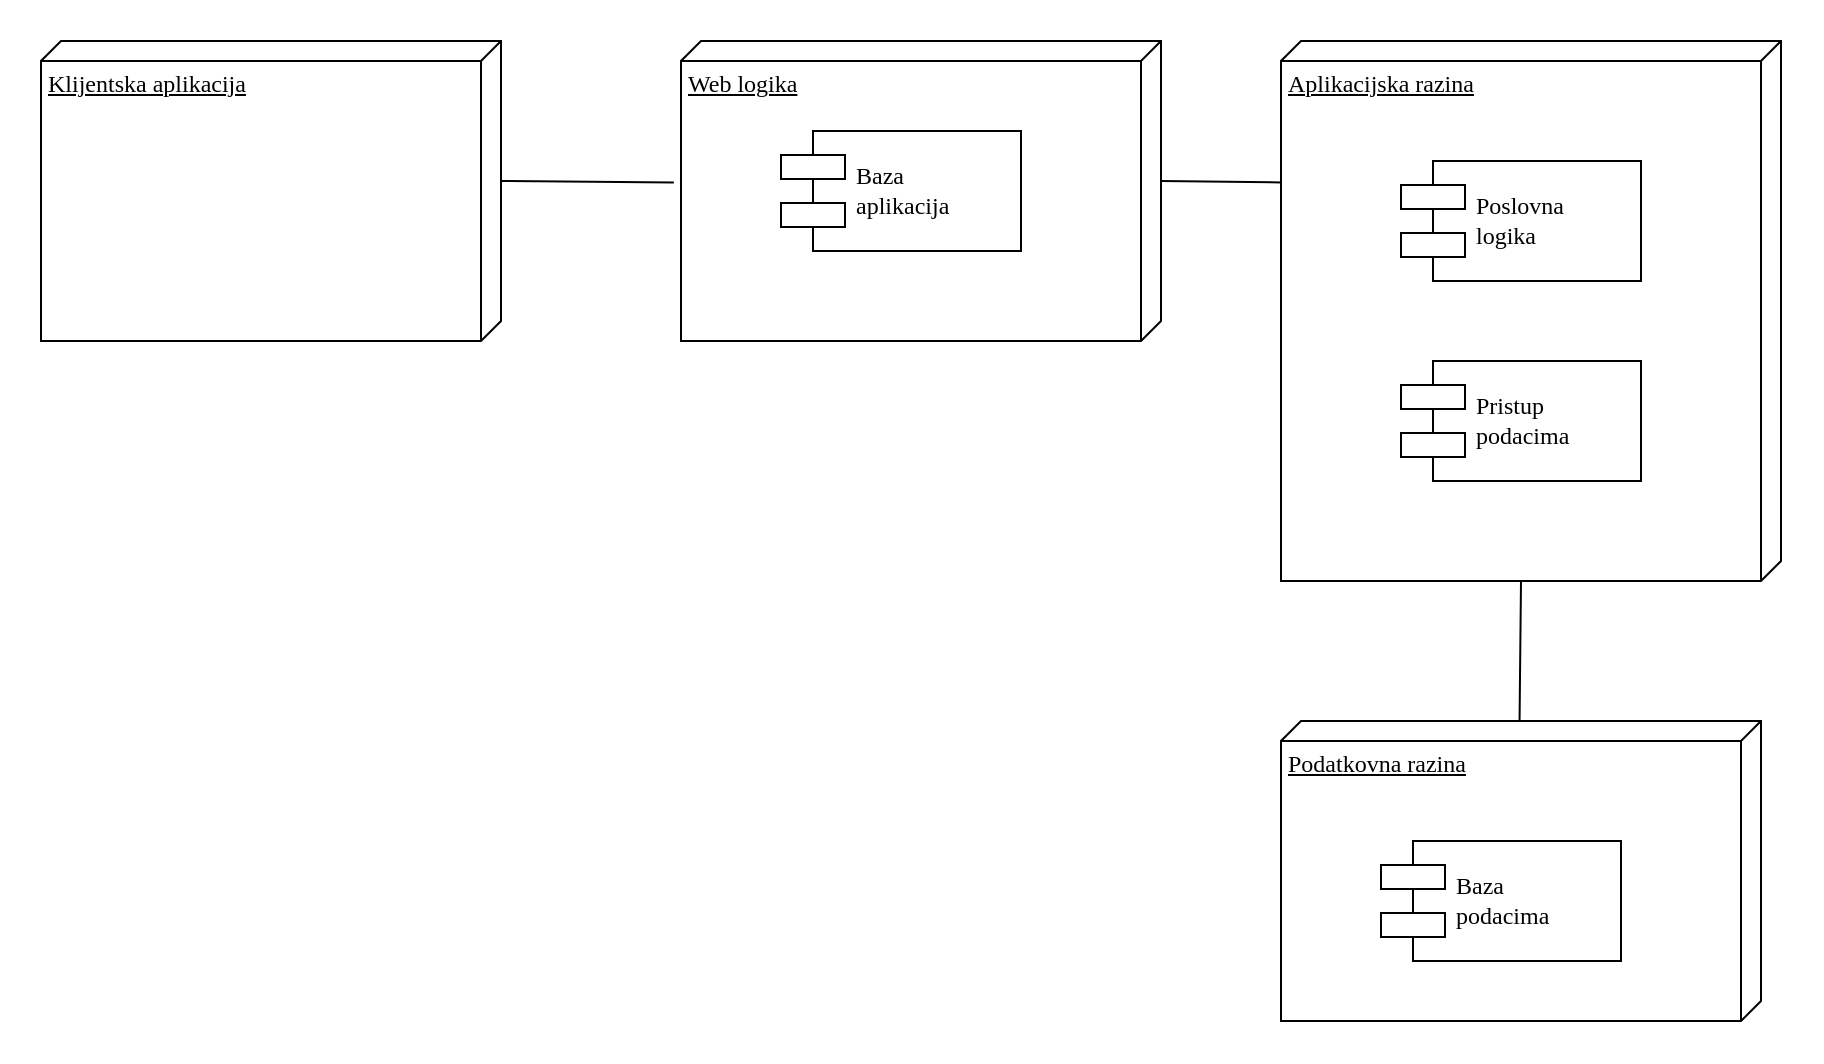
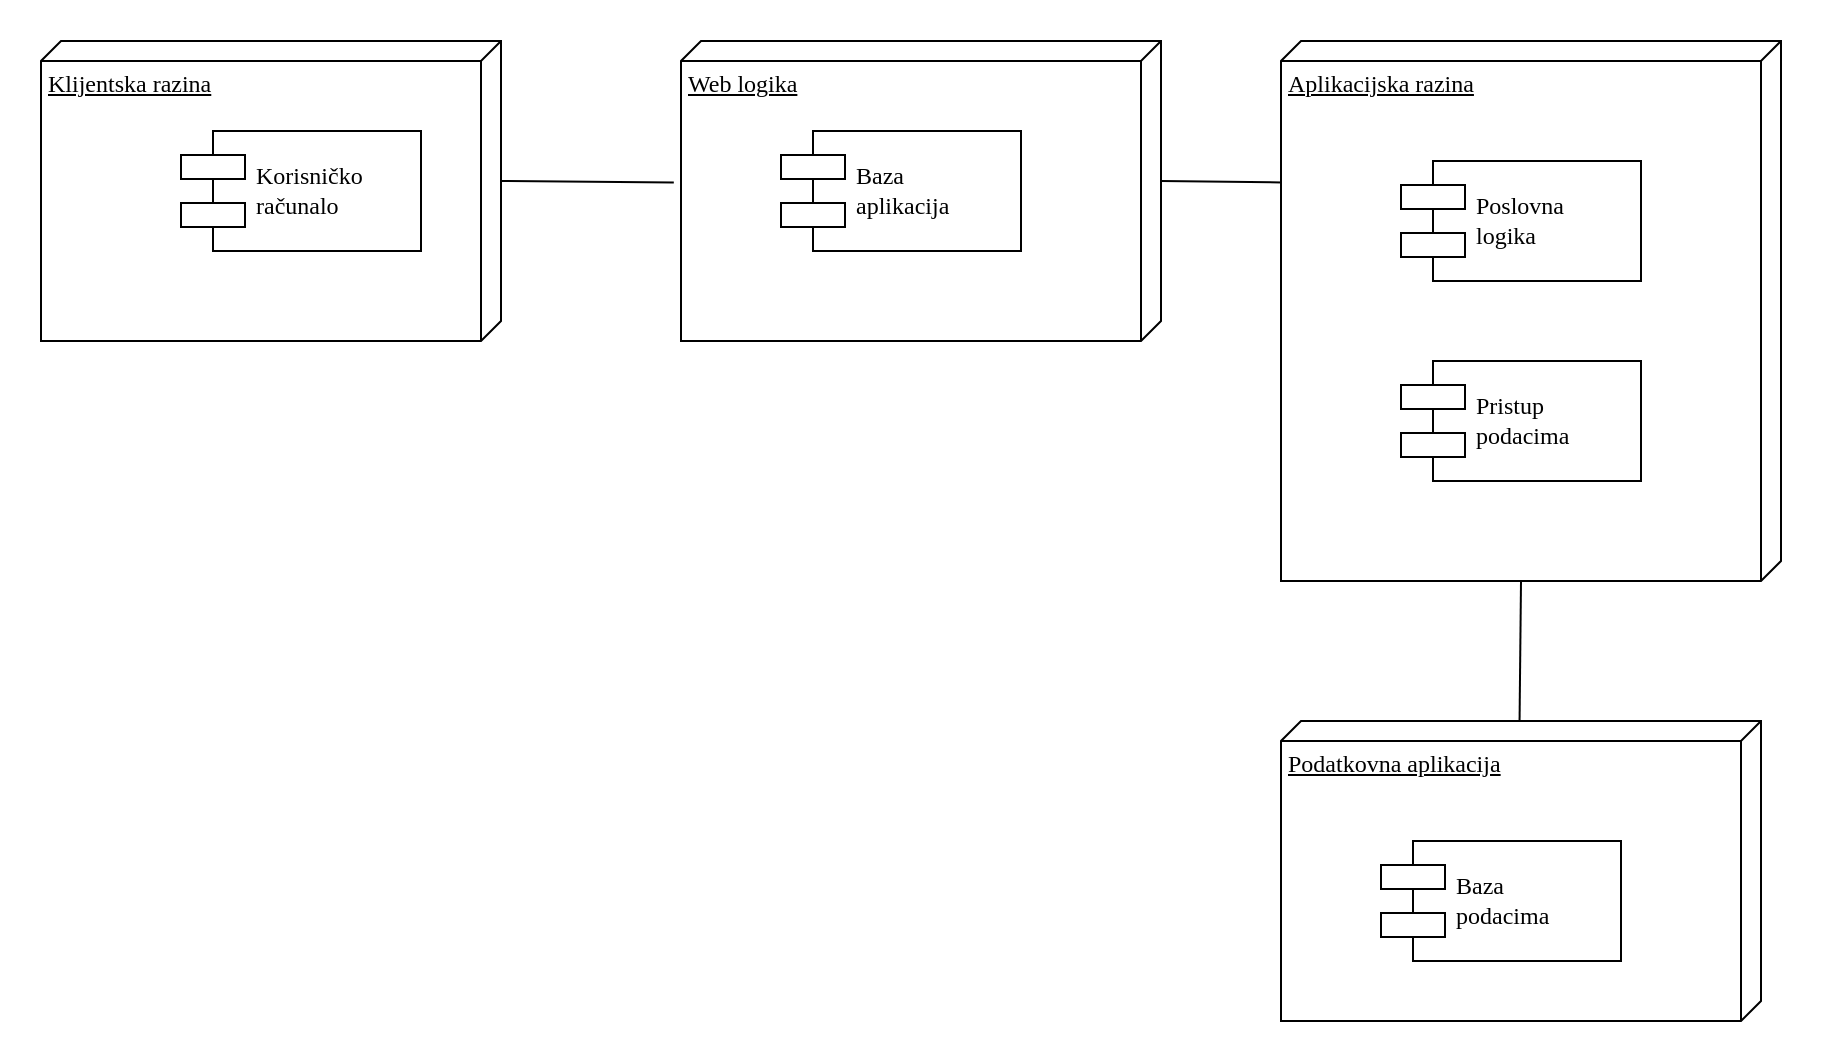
node "Klijentska aplikacija": label "Klijentska aplikacija" -> "Klijentska razina"
node "Korisničko računalo": added
node "Podatkovna razina": label "Podatkovna razina" -> "Podatkovna aplikacija"
